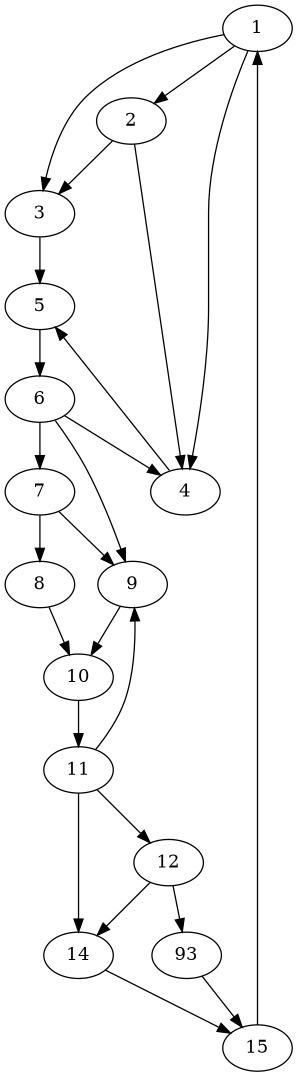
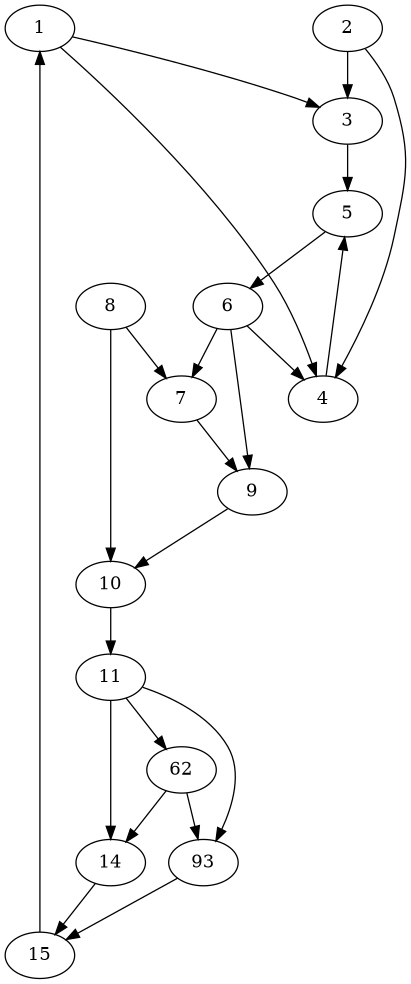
edge "1" -> "2": removed
edge "7" -> "8": reversed
edge "11" -> "9": now "11" -> "93"
node "12": label "12" -> "62"
